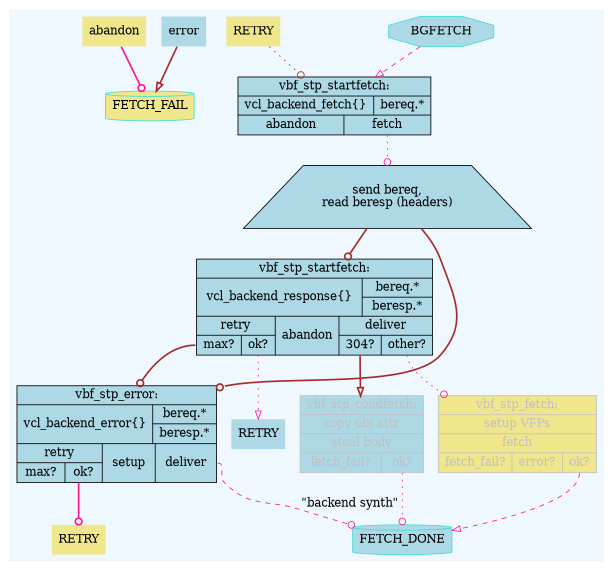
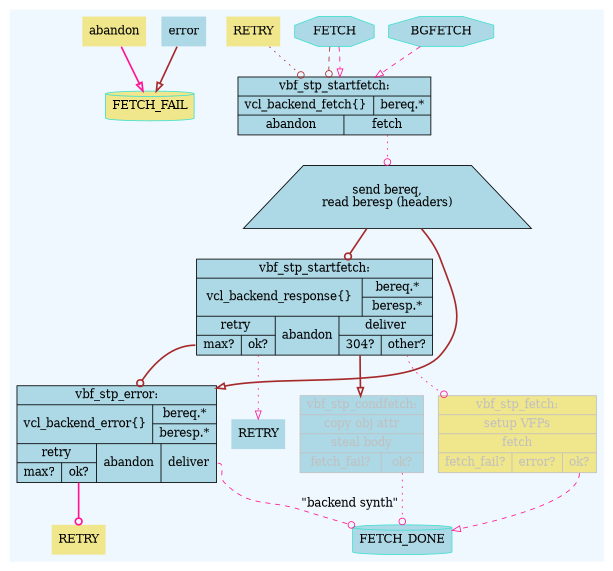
node "FETCH": added
edge "abandon" -> "FETCH_FAIL": arrowhead odot -> onormal
edge "send bereq, read beresp (headers)" -> "vbf_stp_error:": arrowhead odot -> onormal
node "vbf_stp_error:": text "setup" -> "abandon"
